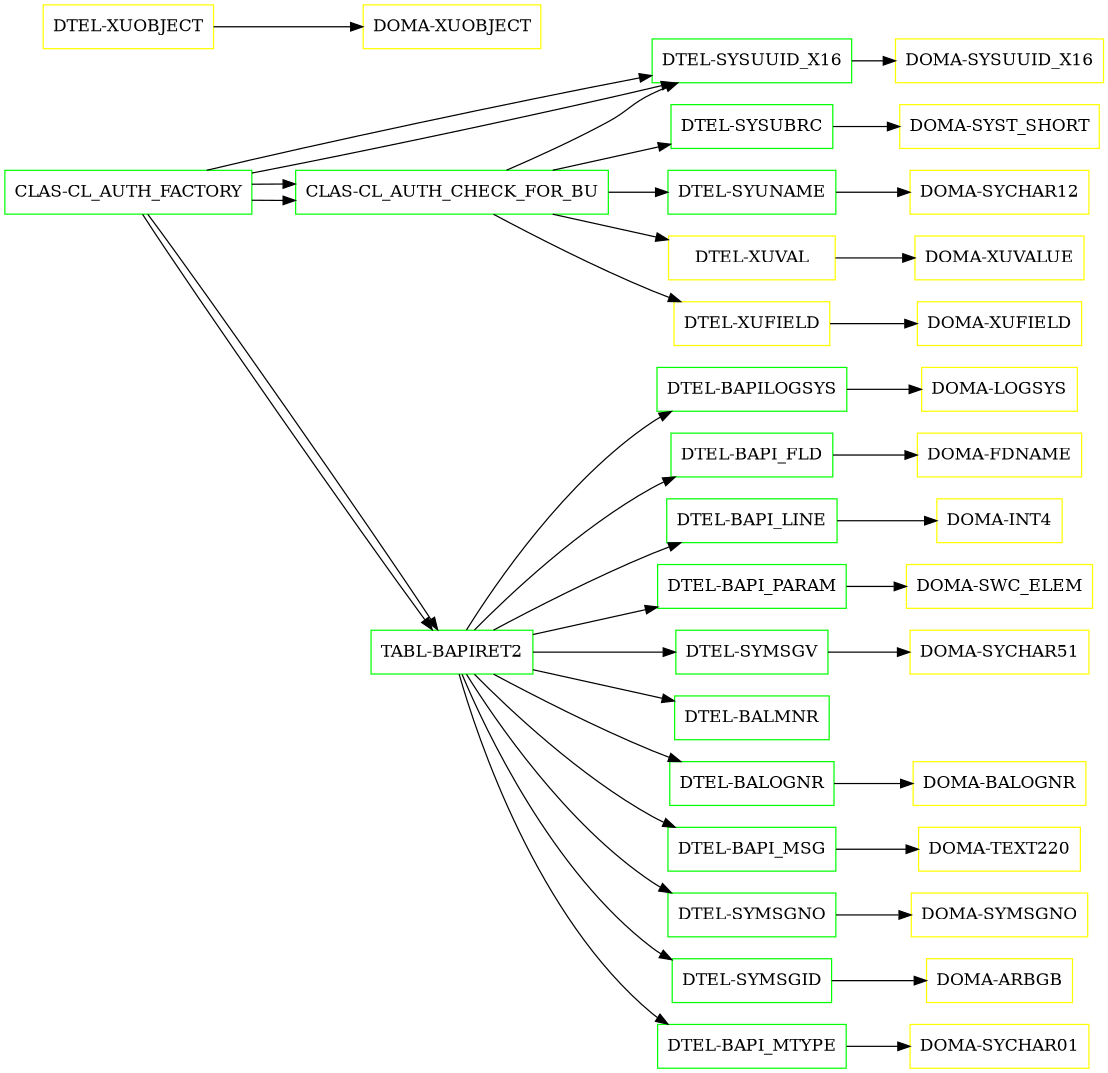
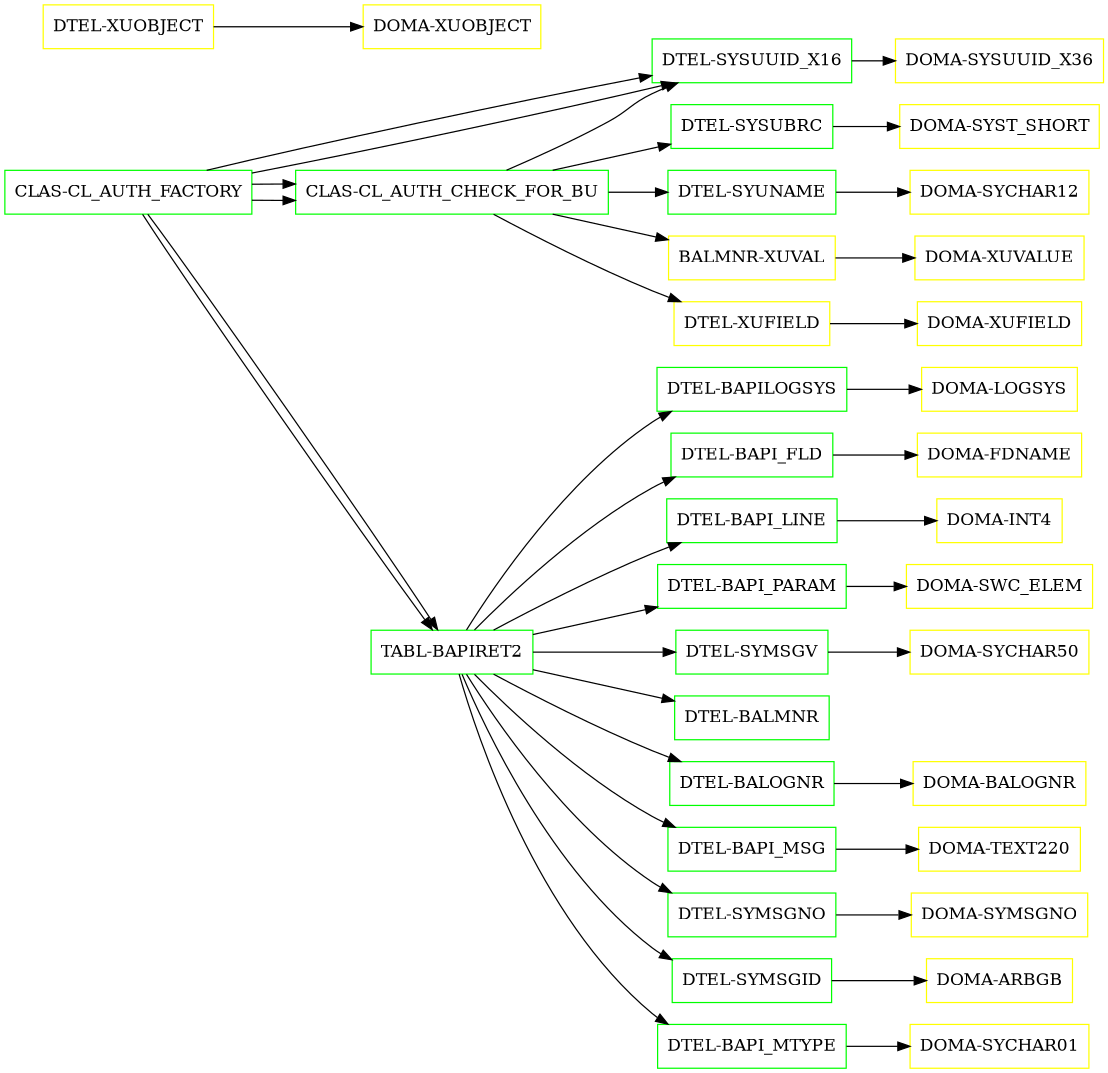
node "DOMA-SYSUUID_X16": label "DOMA-SYSUUID_X16" -> "DOMA-SYSUUID_X36"
node "DTEL-XUVAL": label "DTEL-XUVAL" -> "BALMNR-XUVAL"
node "DOMA-SYCHAR51": label "DOMA-SYCHAR51" -> "DOMA-SYCHAR50"
